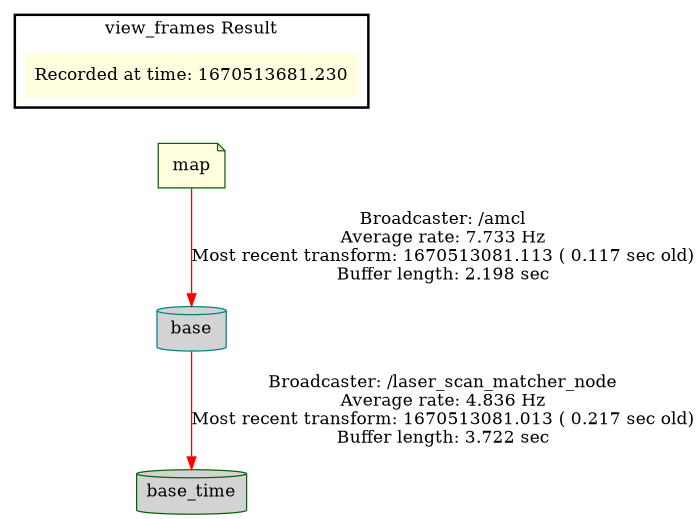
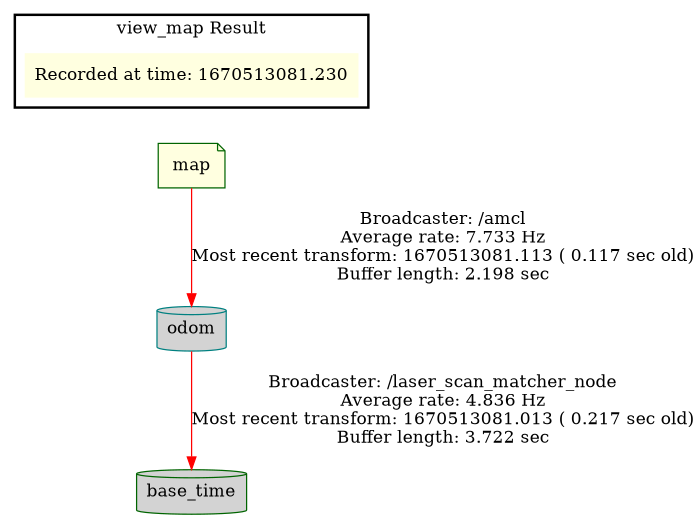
cluster "view_frames Result": label "view_frames Result" -> "view_map Result"
node "Recorded at time: 1670513681.230": label "Recorded at time: 1670513681.230" -> "Recorded at time: 1670513081.230"
node "base": label "base" -> "odom"
